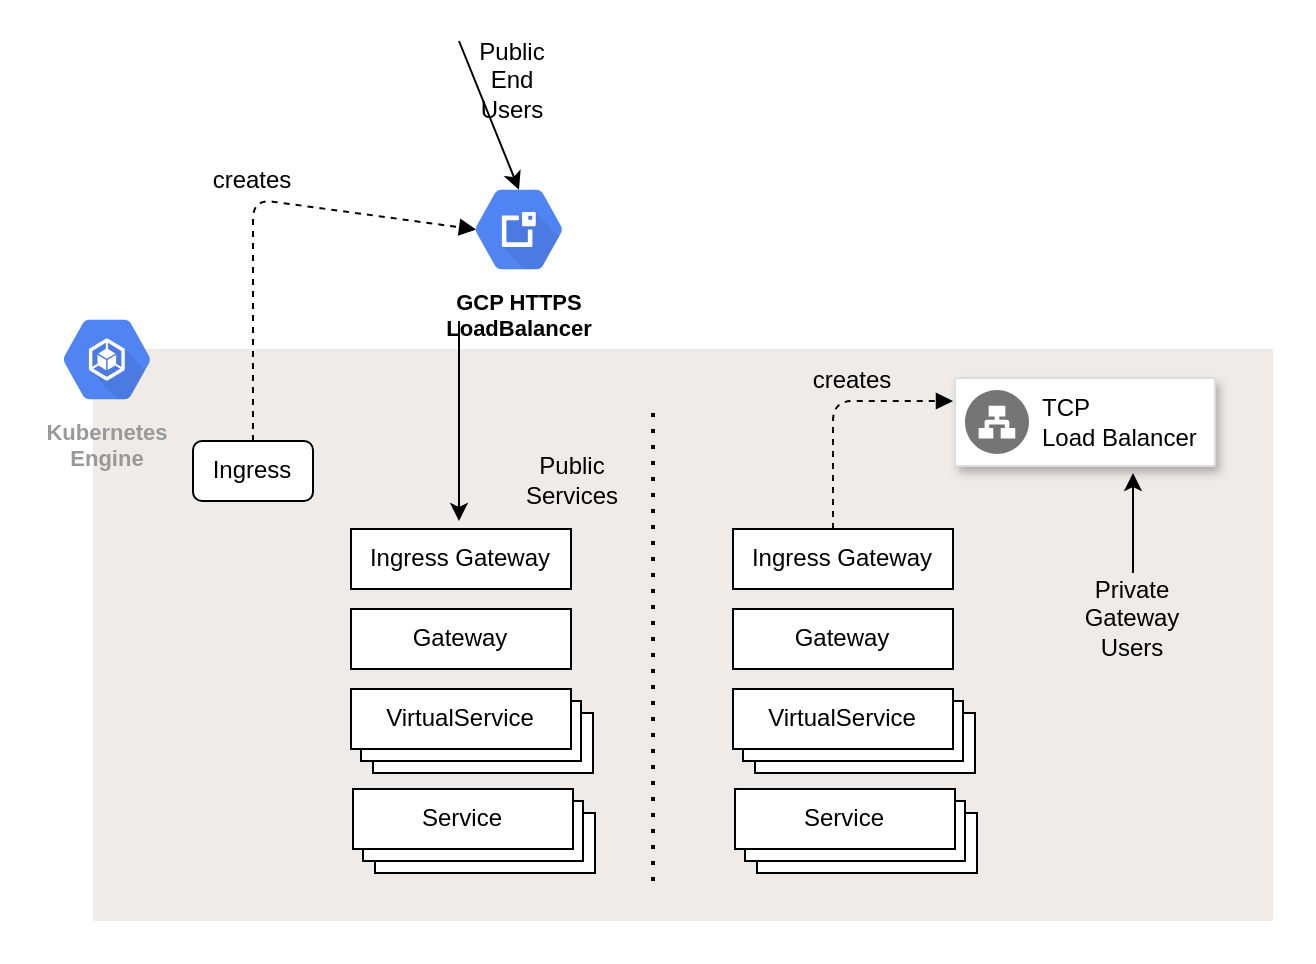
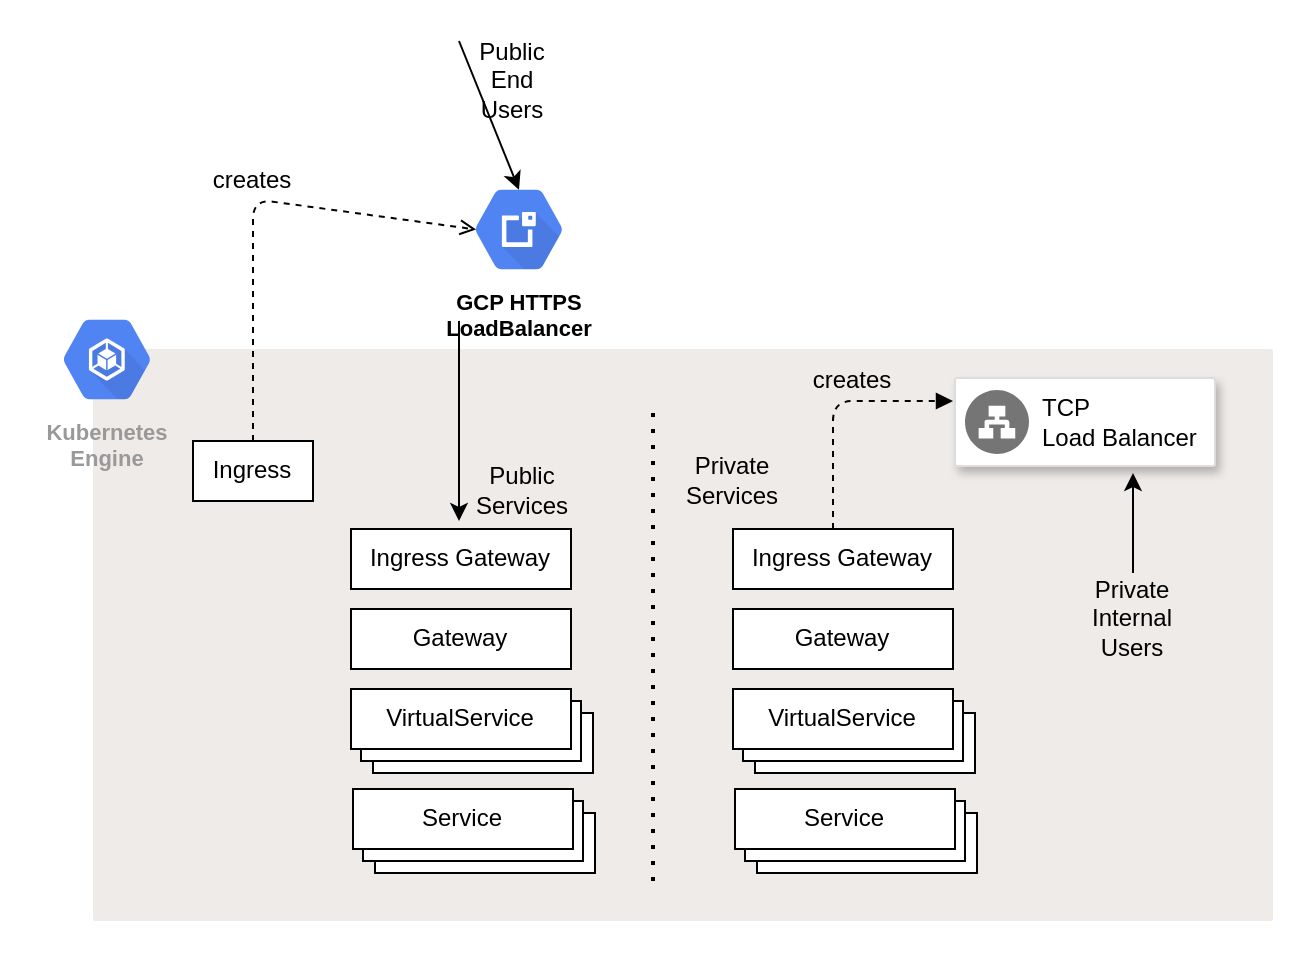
edge "Ingress" -> "GCP HTTPS LoadBalancer": arrowhead block -> open
node "Ingress": shape rounded rectangle -> rectangle
node "Public Services": moved (573, 481) -> (523, 491)
node "Private Services": added
node "Private Gateway Users": label "Private Gateway Users" -> "Private Internal Users"
